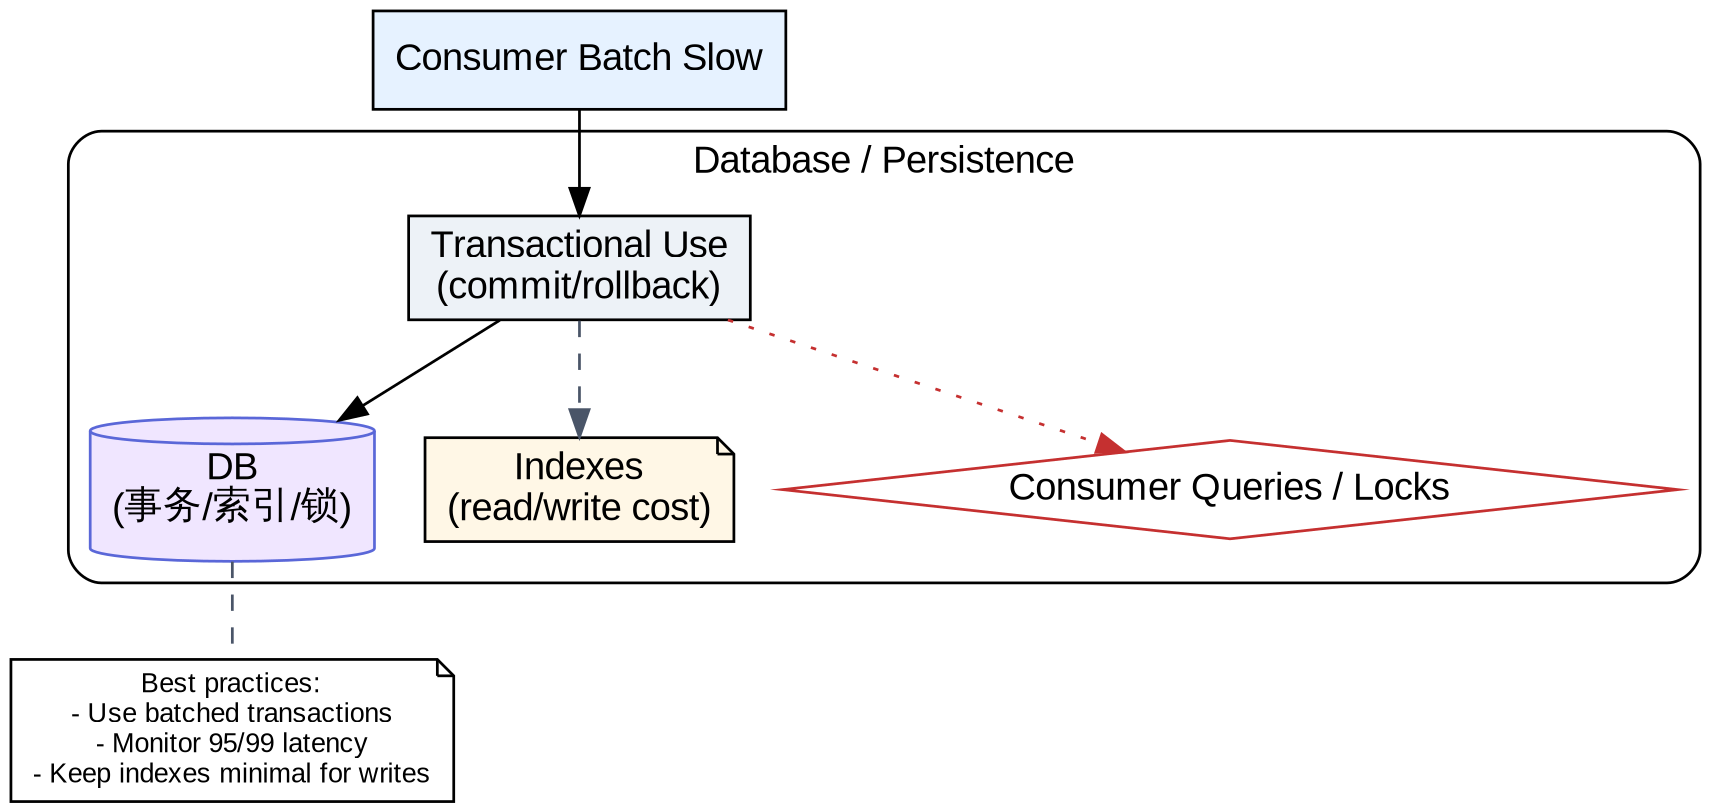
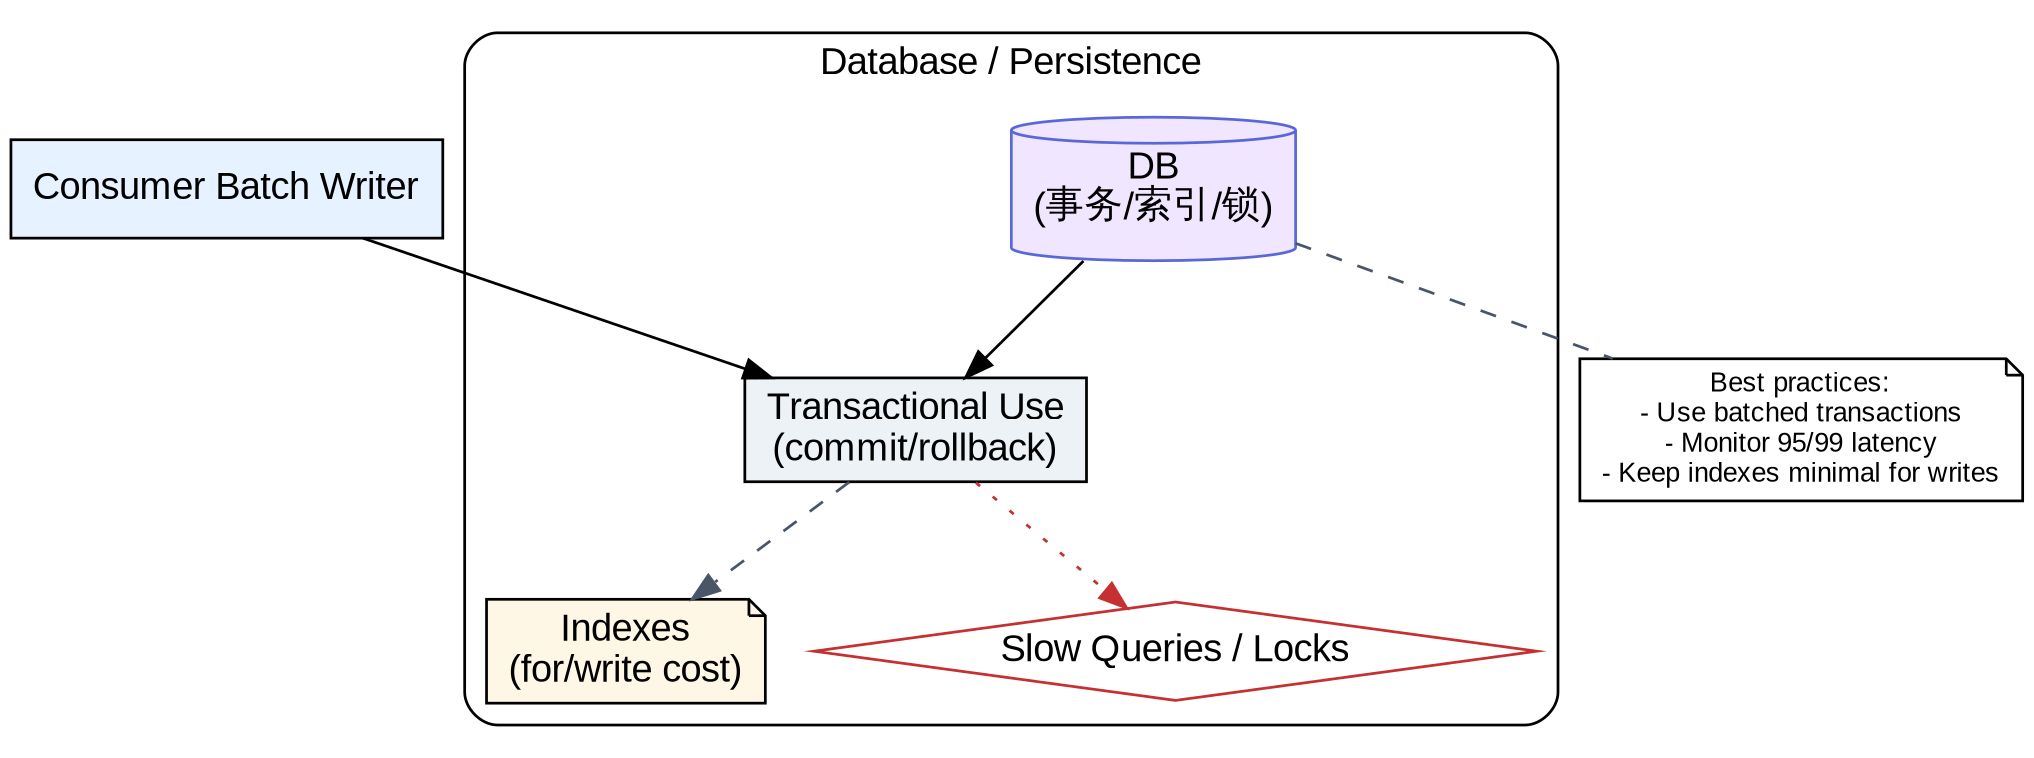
node "Consumer Batch Slow": label "Consumer Batch Slow" -> "Consumer Batch Writer"
edge "Transactional Use (commit/rollback)" -> "DB (事务/索引/锁)": reversed
node "Indexes (read/write cost)": label "Indexes (read/write cost)" -> "Indexes (for/write cost)"
node "Consumer Queries / Locks": label "Consumer Queries / Locks" -> "Slow Queries / Locks"
